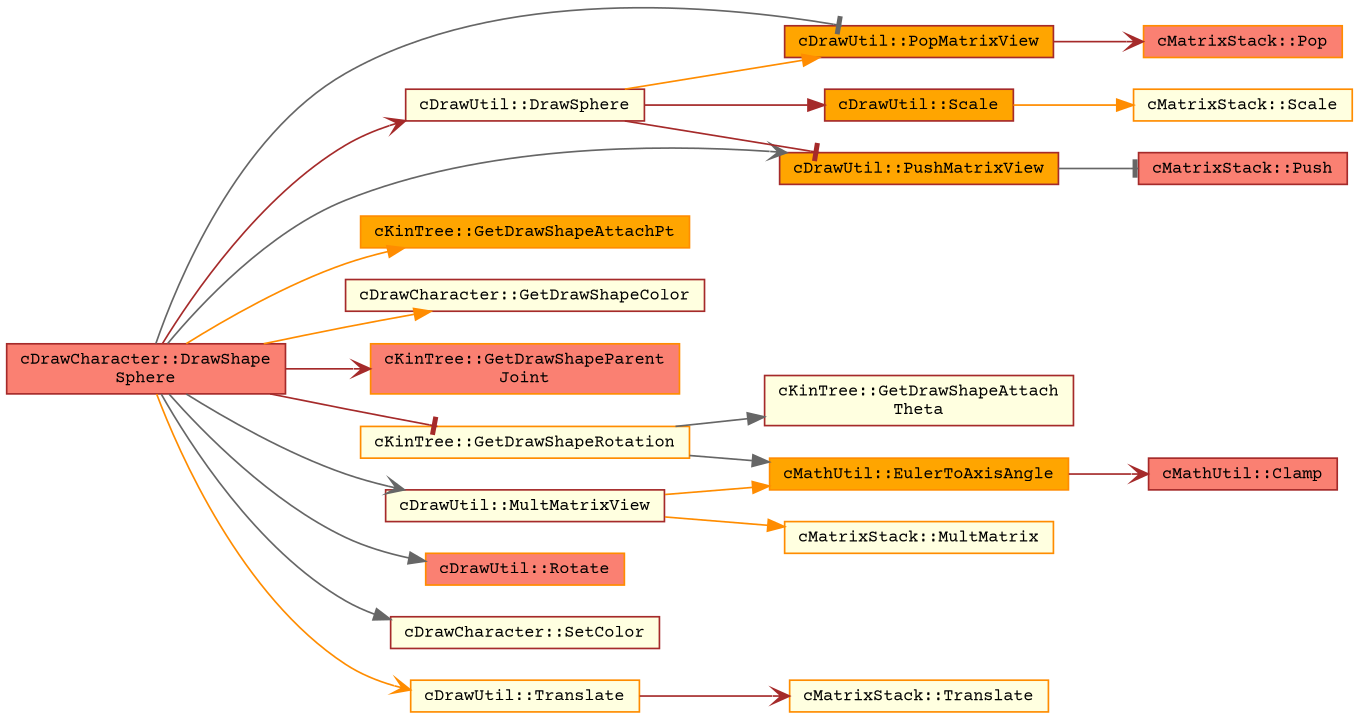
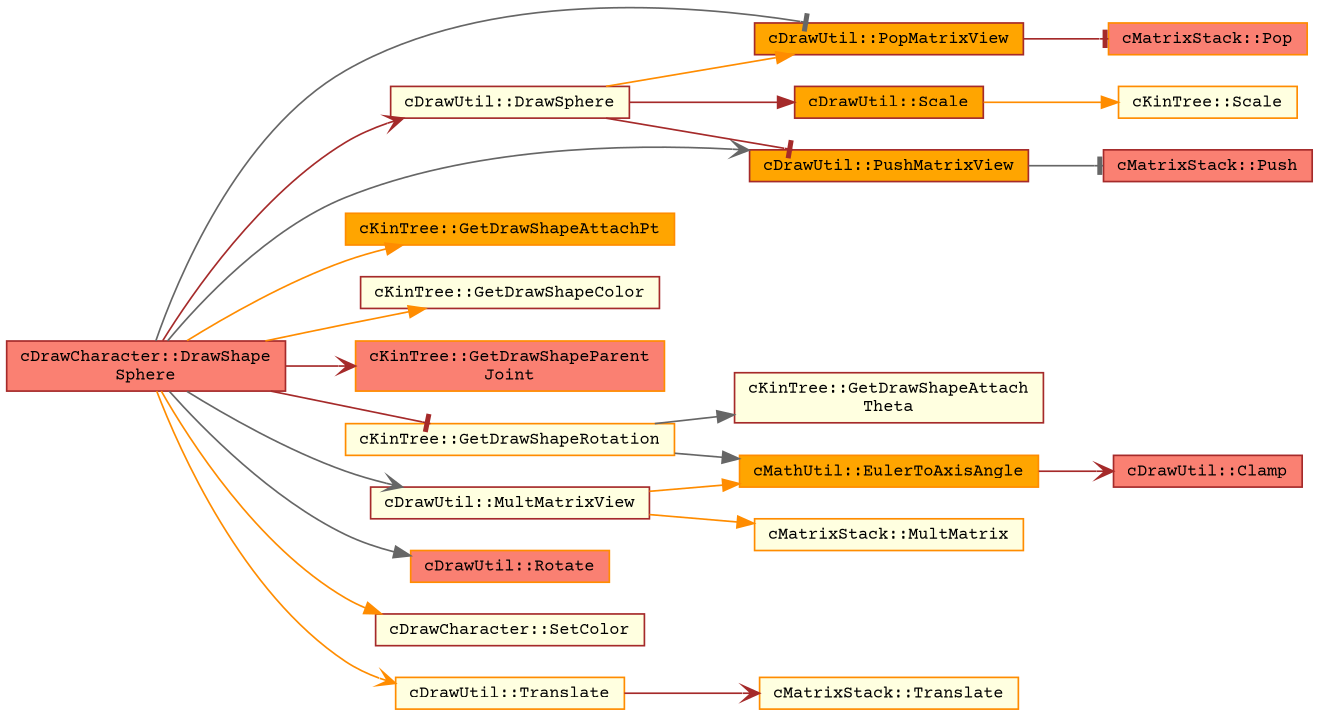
edge "cDrawUtil::PopMatrixView" -> "cMatrixStack::Pop": arrowhead vee -> tee
node "cMatrixStack::Scale": label "cMatrixStack::Scale" -> "cKinTree::Scale"
node "cDrawCharacter::GetDrawShapeColor": label "cDrawCharacter::GetDrawShapeColor" -> "cKinTree::GetDrawShapeColor"
node "cMathUtil::Clamp": label "cMathUtil::Clamp" -> "cDrawUtil::Clamp"
edge "cDrawCharacter::DrawShape Sphere" -> "cDrawCharacter::SetColor": color gray40 -> darkorange
